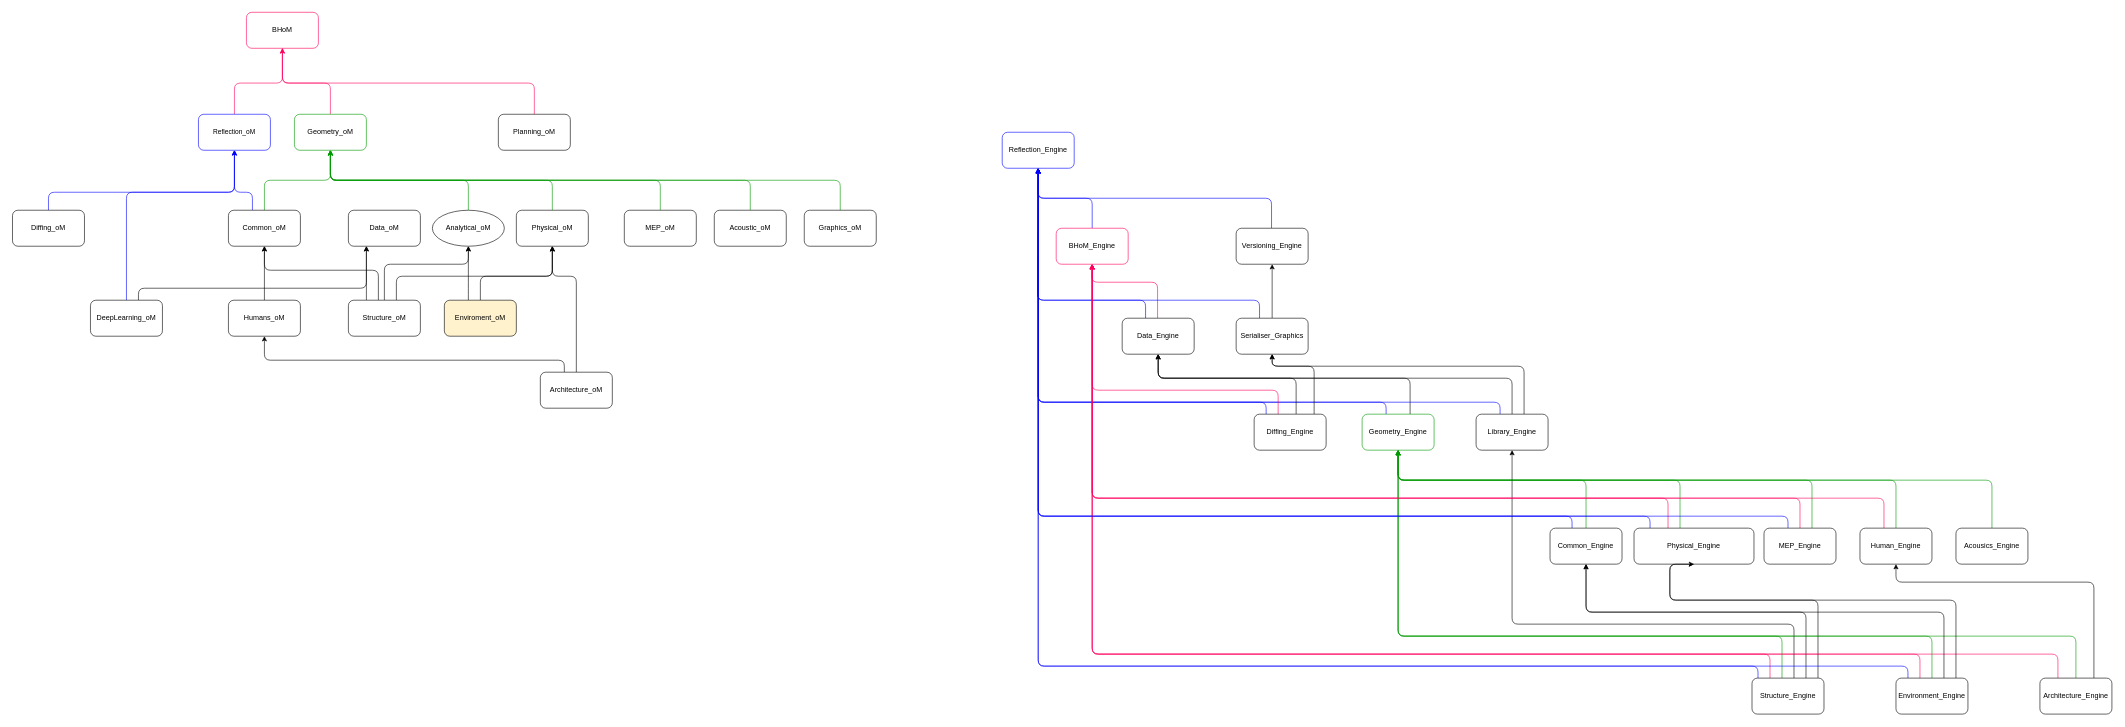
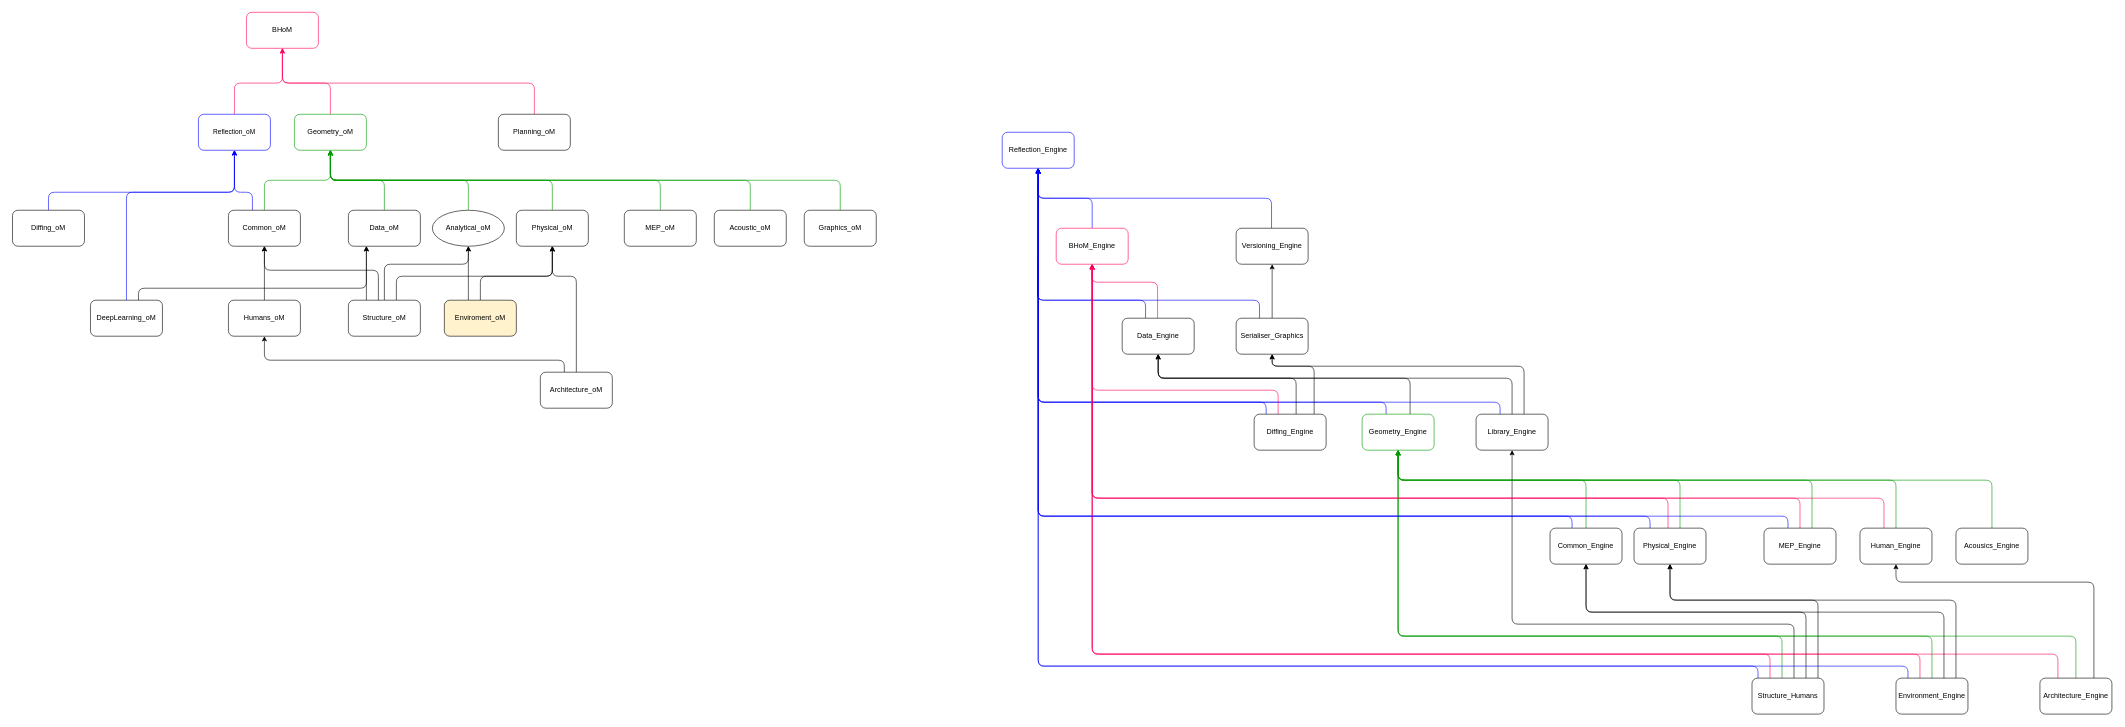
edge "Data_oM" -> "Geometry_oM": added
node "Physical_Engine": size 120x36 -> 72x36
node "Structure_Engine": label "Structure_Engine" -> "Structure_Humans"
